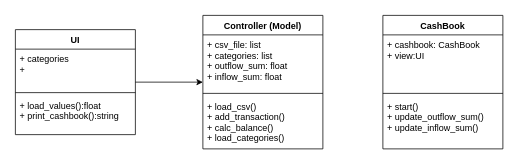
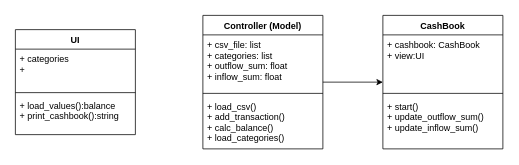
edge "UI" -> "Controller (Model)": removed
edge "Controller (Model)" -> "CashBook": added
node "+ load_values():float + print_cashbook():string": label "+ load_values():float + print_cashbook():string" -> "+ load_values():balance + print_cashbook():string"
